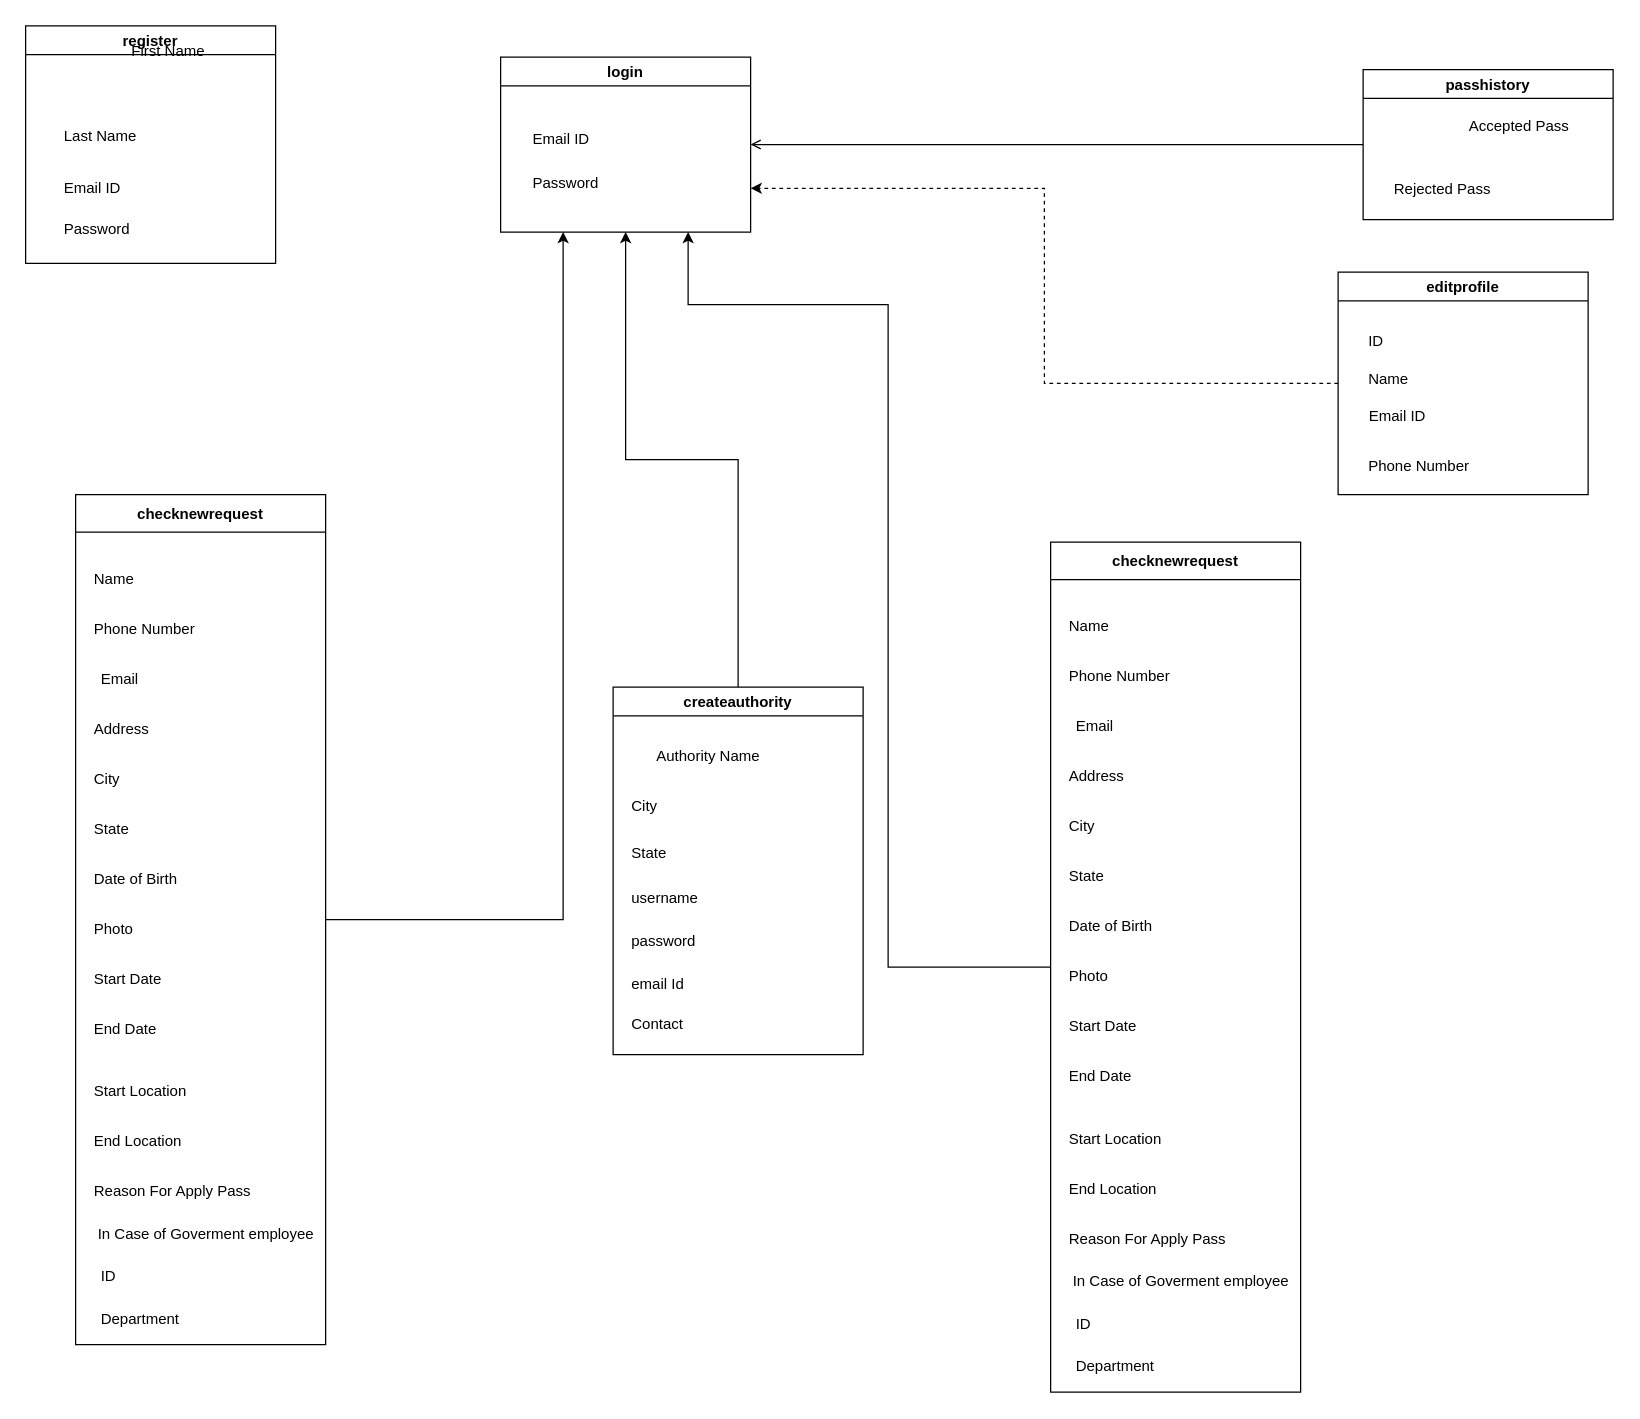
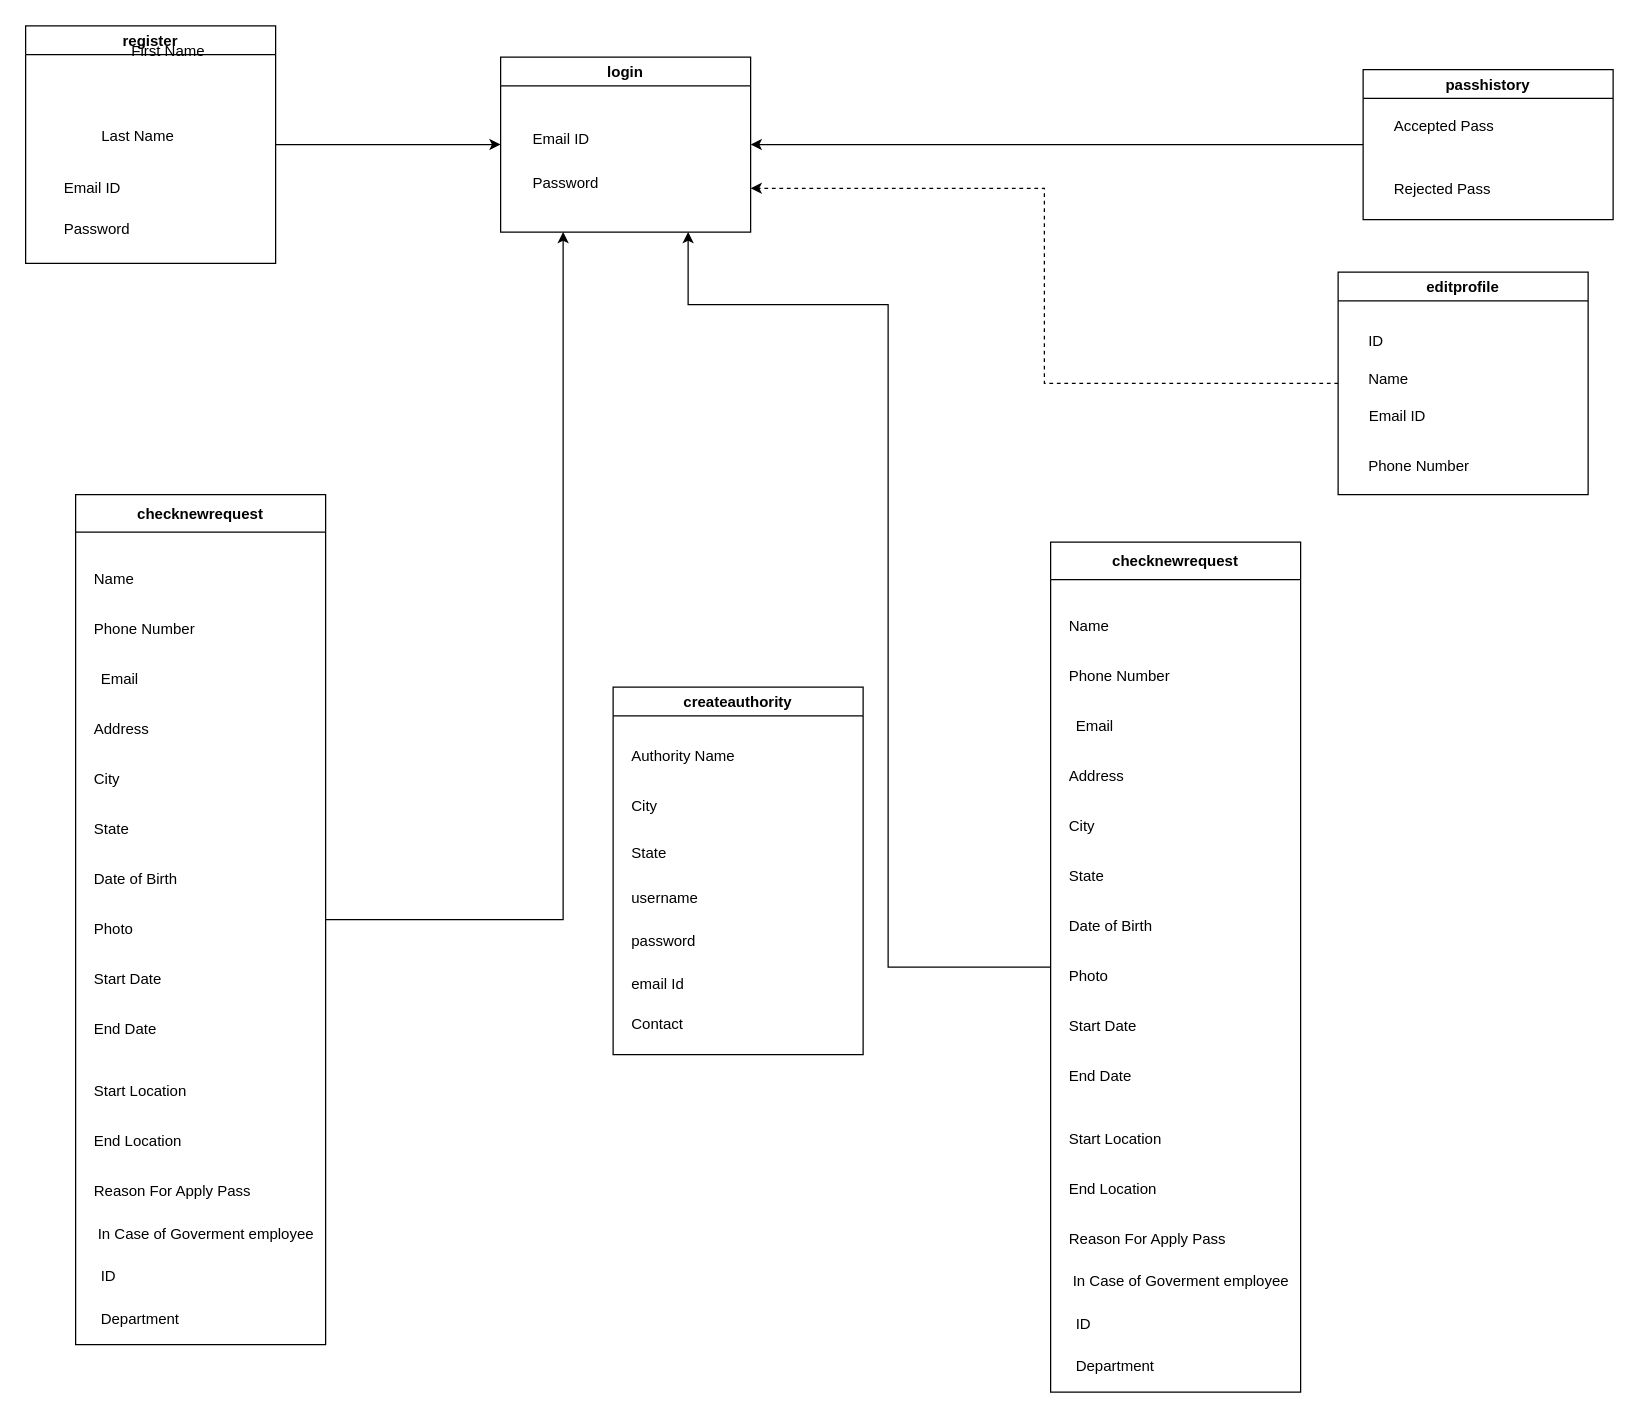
node "Accepted Pass": moved (1531, 126) -> (1456, 126)
node "Last Name": moved (126, 136) -> (163, 136)
edge "register" -> "login": added
edge "passhistory" -> "login": arrowhead open -> classic
edge "createauthority" -> "login": removed
node "Authority Name": moved (713, 756) -> (688, 756)
